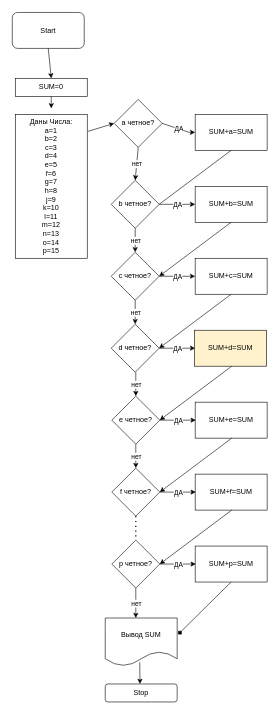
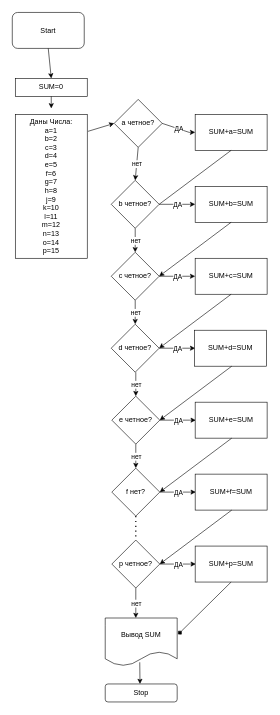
node "SUM+d=SUM": fillcolor #fff2cc -> #ffffff
node "f четное?": label "f четное?" -> "f нет?"
